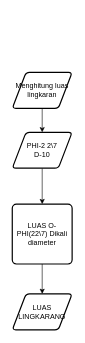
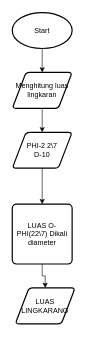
node "Start": added
edge "Start" -> "Menghitung luas lingkaran": added
node "LUAS LINGKARANG": moved (42, 312) -> (45, 306)
